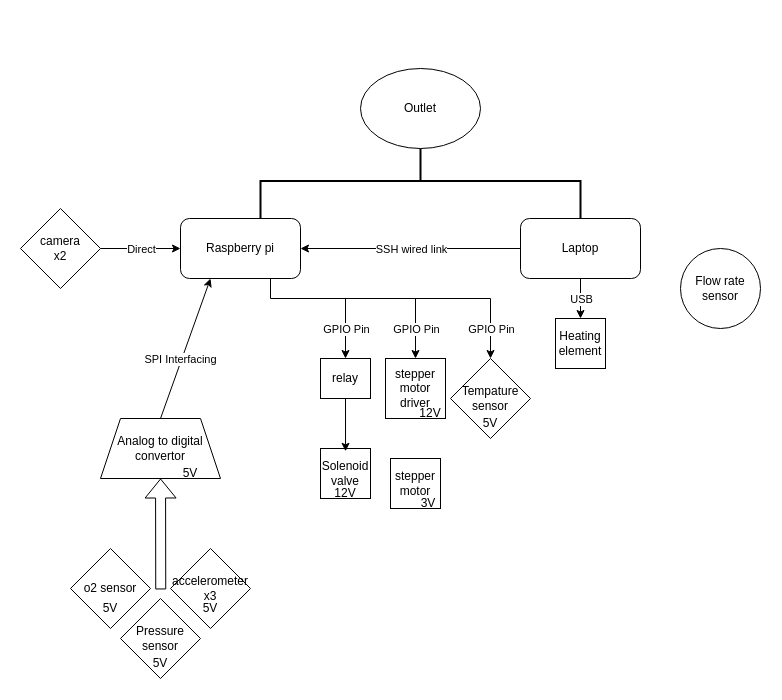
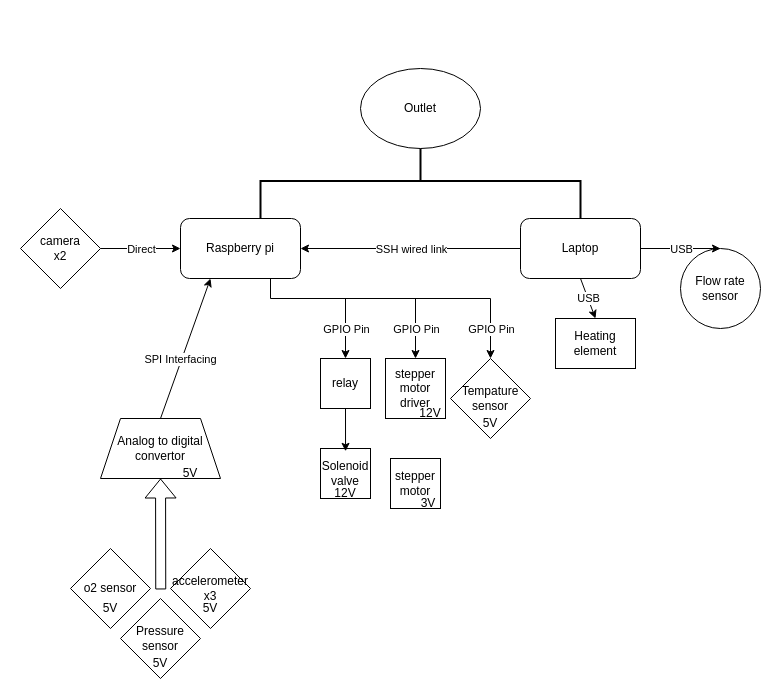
edge "Laptop" -> "Flow rate sensor": added, label "USB"
node "Heating element": size 50x50 -> 80x50
node "relay": size 50x40 -> 50x50
